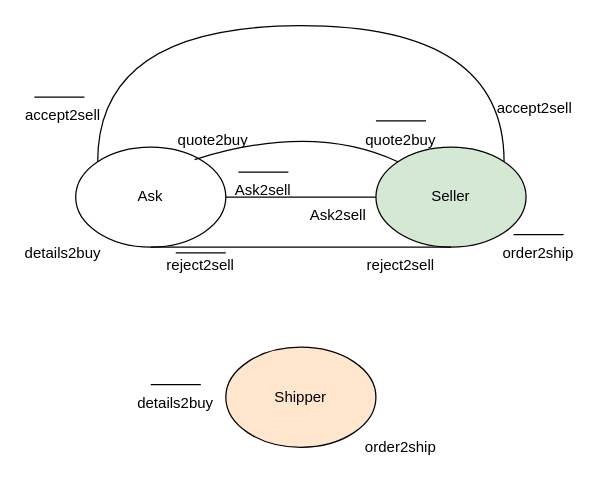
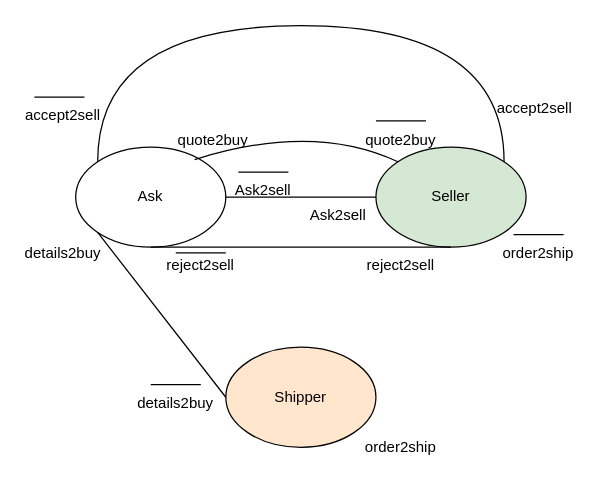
edge "Ask" -- "Shipper": added
